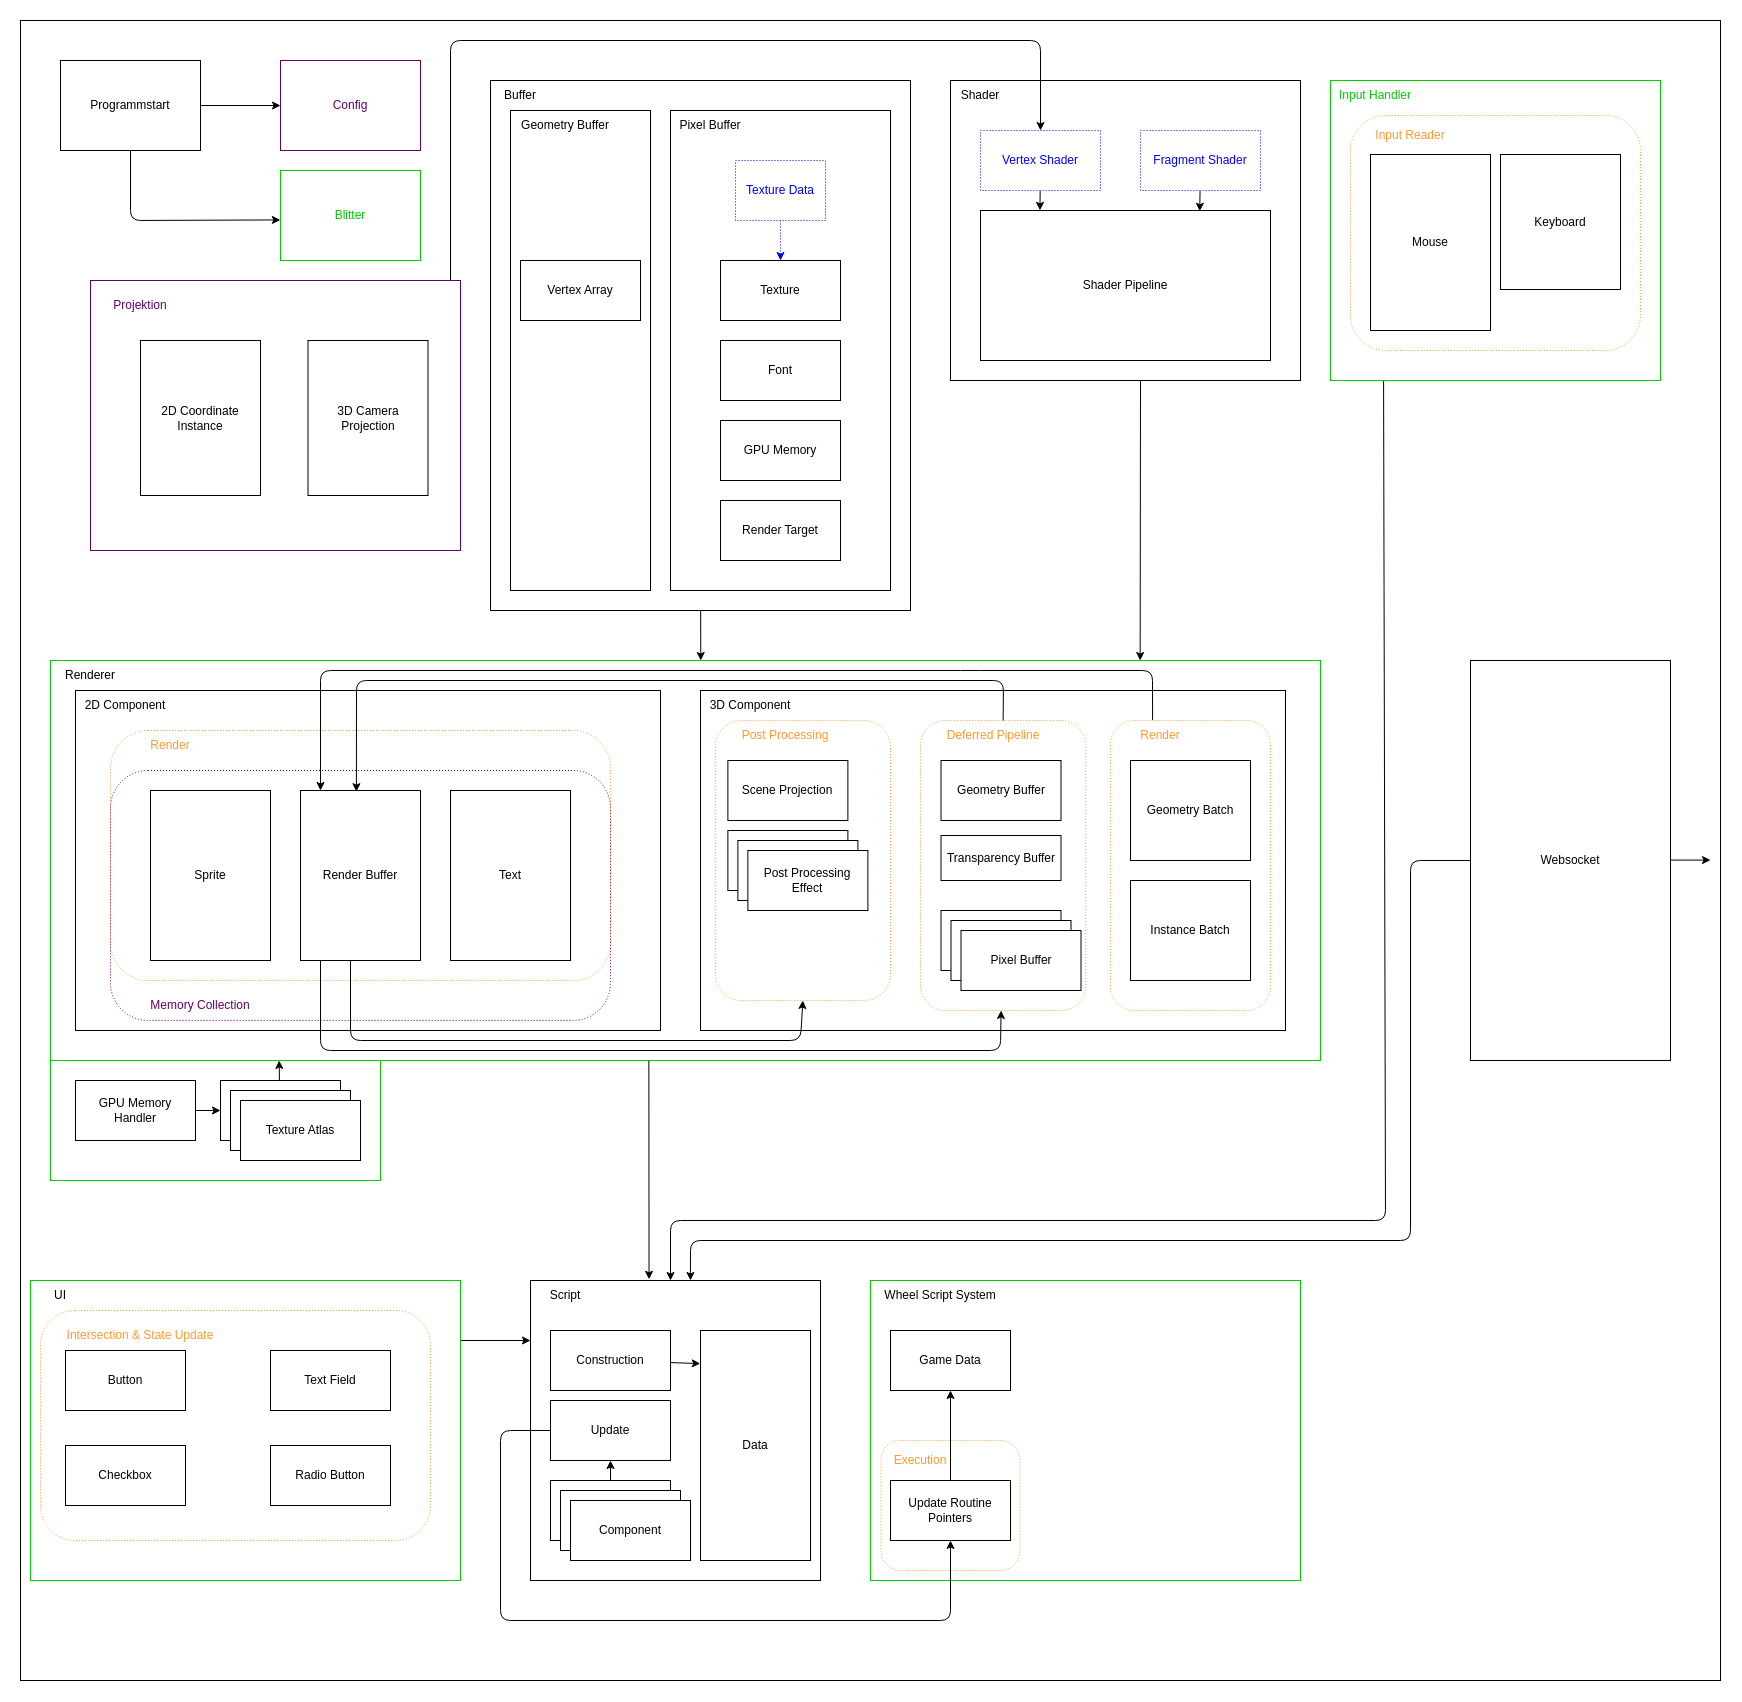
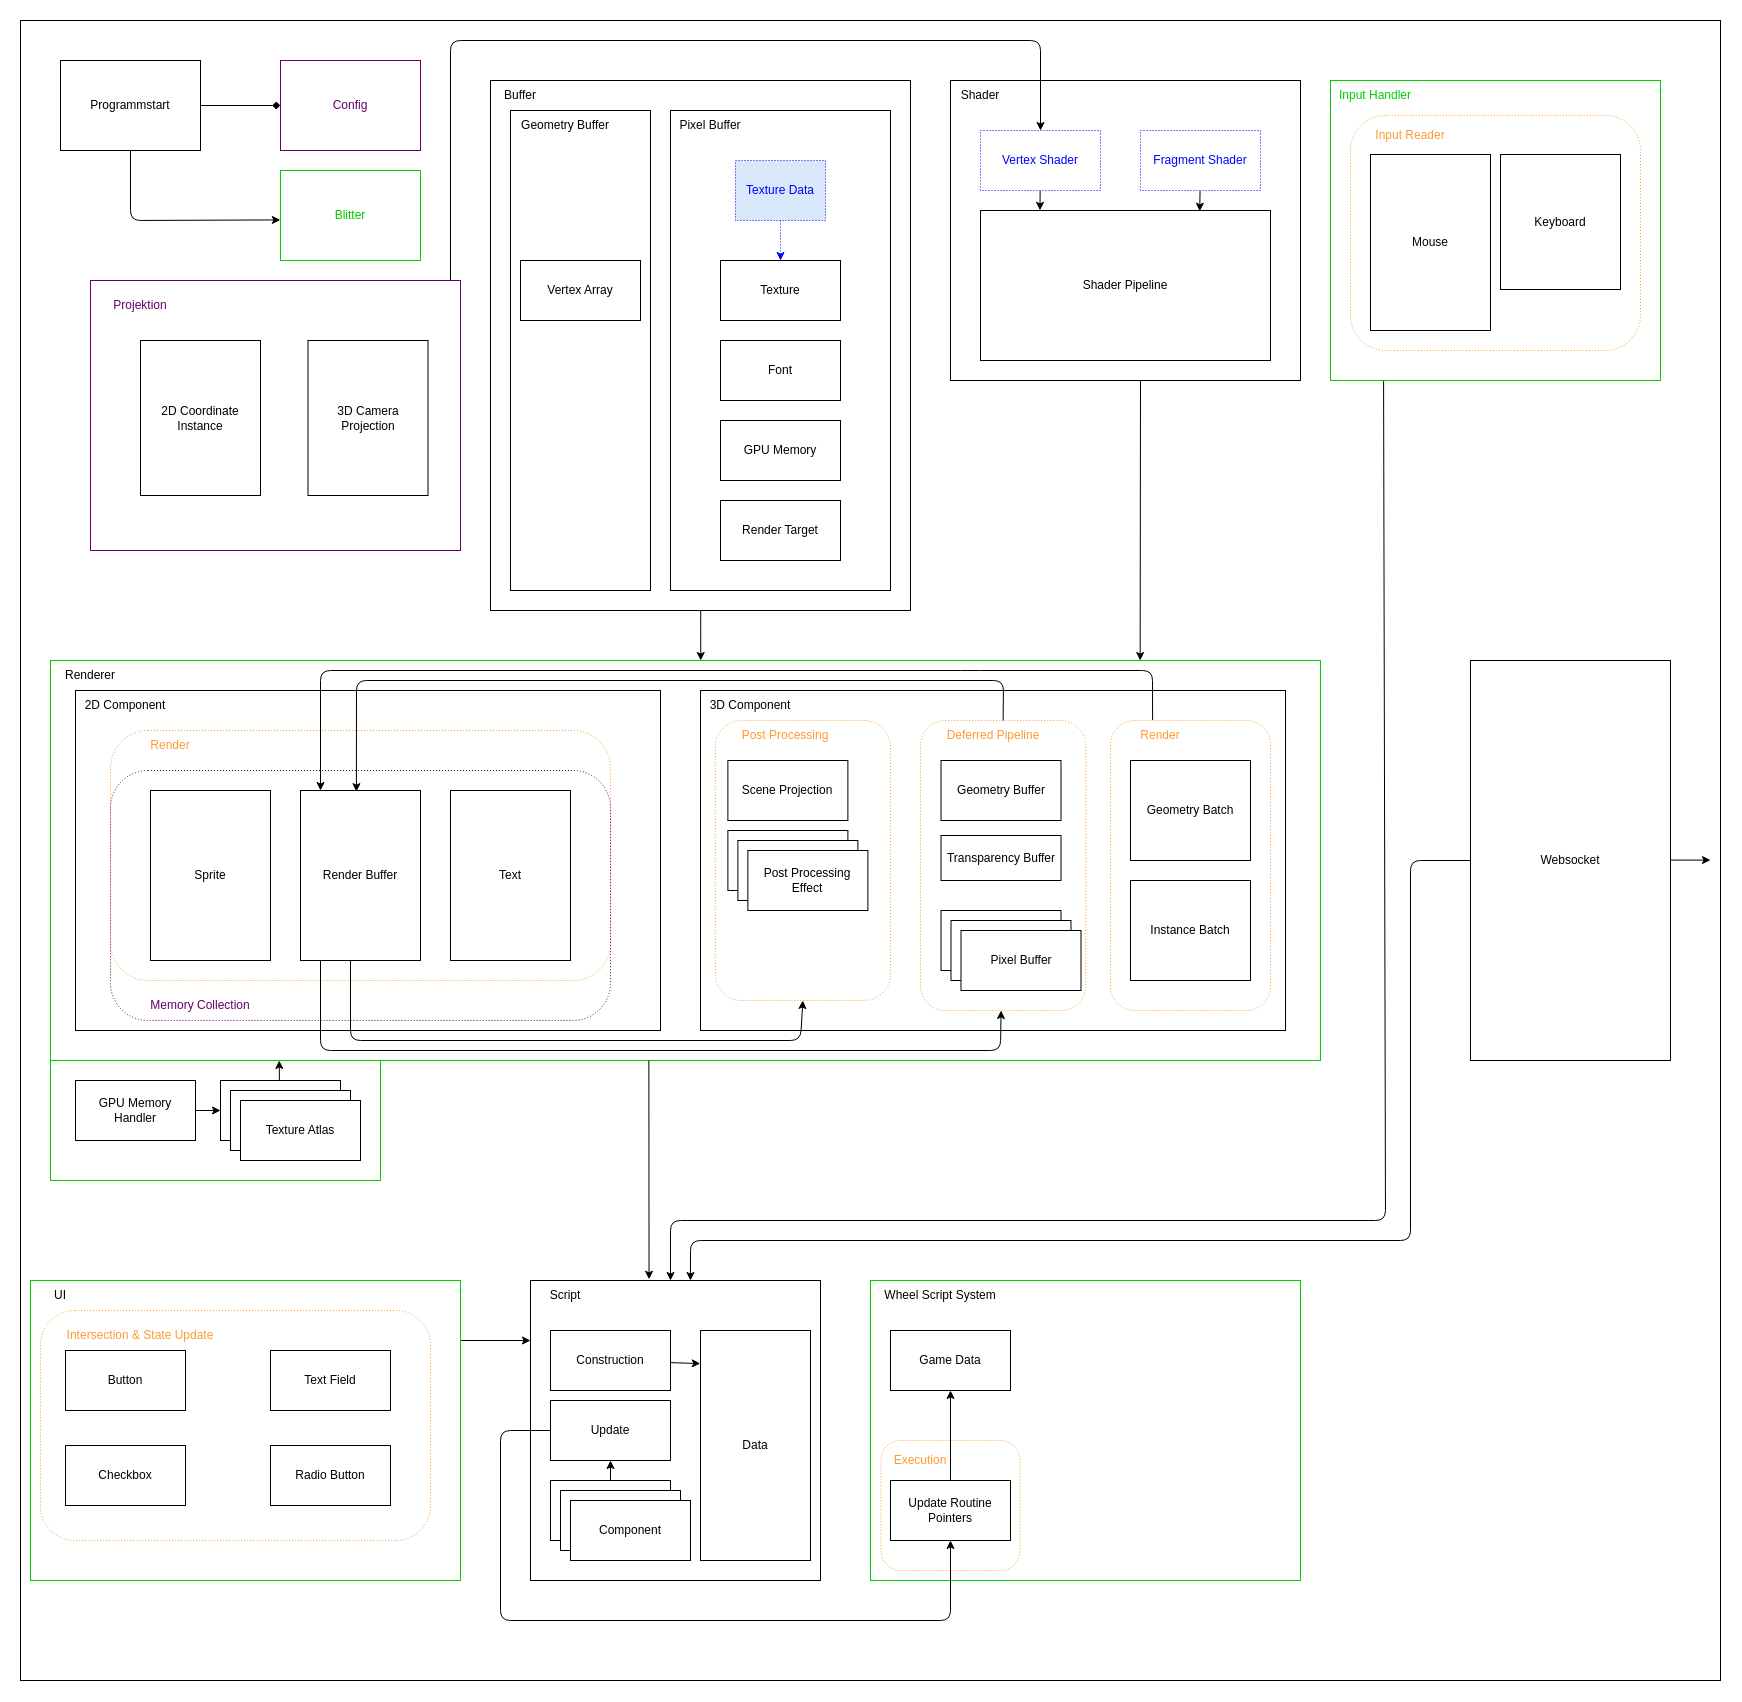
edge "Programmstart" -> "Config": arrowhead classic -> diamond
node "Texture Data": fillcolor #ffffff -> #dae8fc
